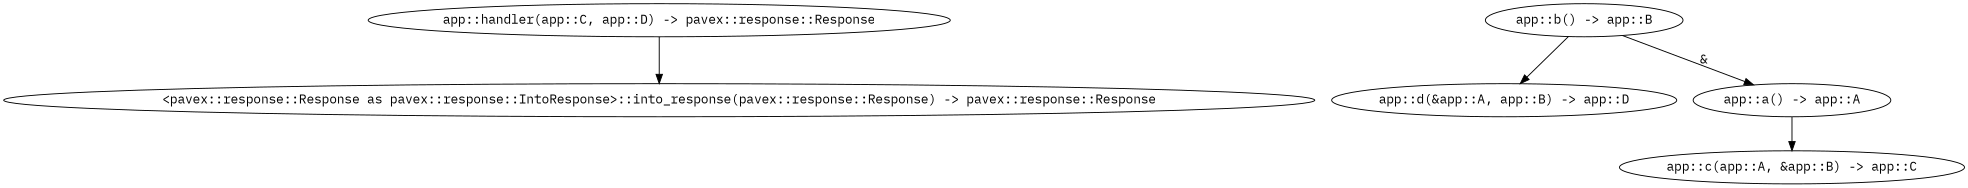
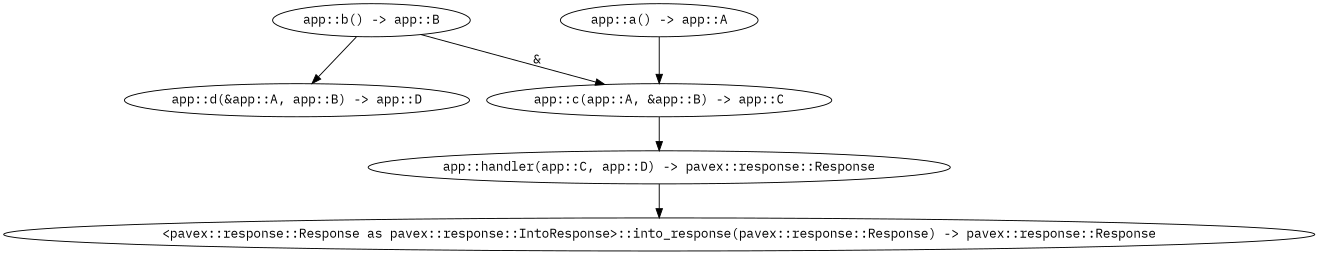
edge "app::b() -> app::B" -> "app::a() -> app::A": now "app::b() -> app::B" -> "app::c(app::A, &app::B) -> app::C"
edge "app::c(app::A, &app::B) -> app::C" -> "app::handler(app::C, app::D) -> pavex::response::Response": added
